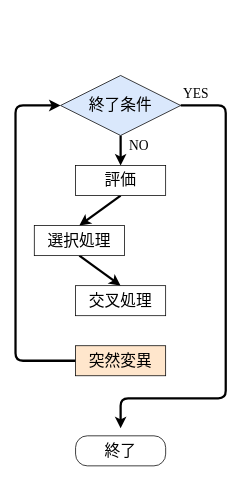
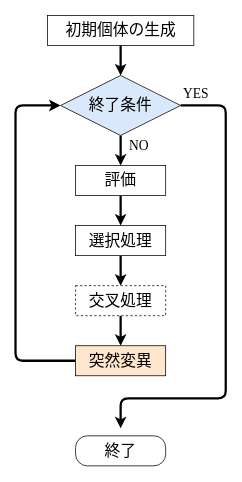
node "初期個体の生成": added
edge "初期個体の生成" -> "終了条件": added
node "選択処理": moved (79, 240) -> (120, 240)
node "交叉処理": style solid -> dashed
edge "交叉処理" -> "突然変異": added
